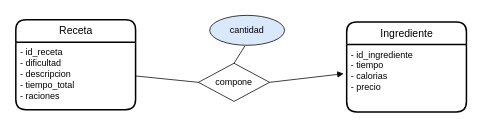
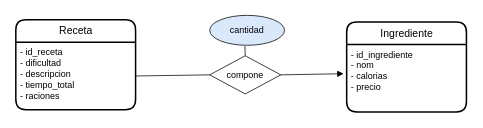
node "- id_ingrediente - tiempo - calorias - precio": label "- id_ingrediente - tiempo - calorias - precio" -> "- id_ingrediente - nom - calorias - precio"
node "compone": moved (234, 83) -> (245, 75)
